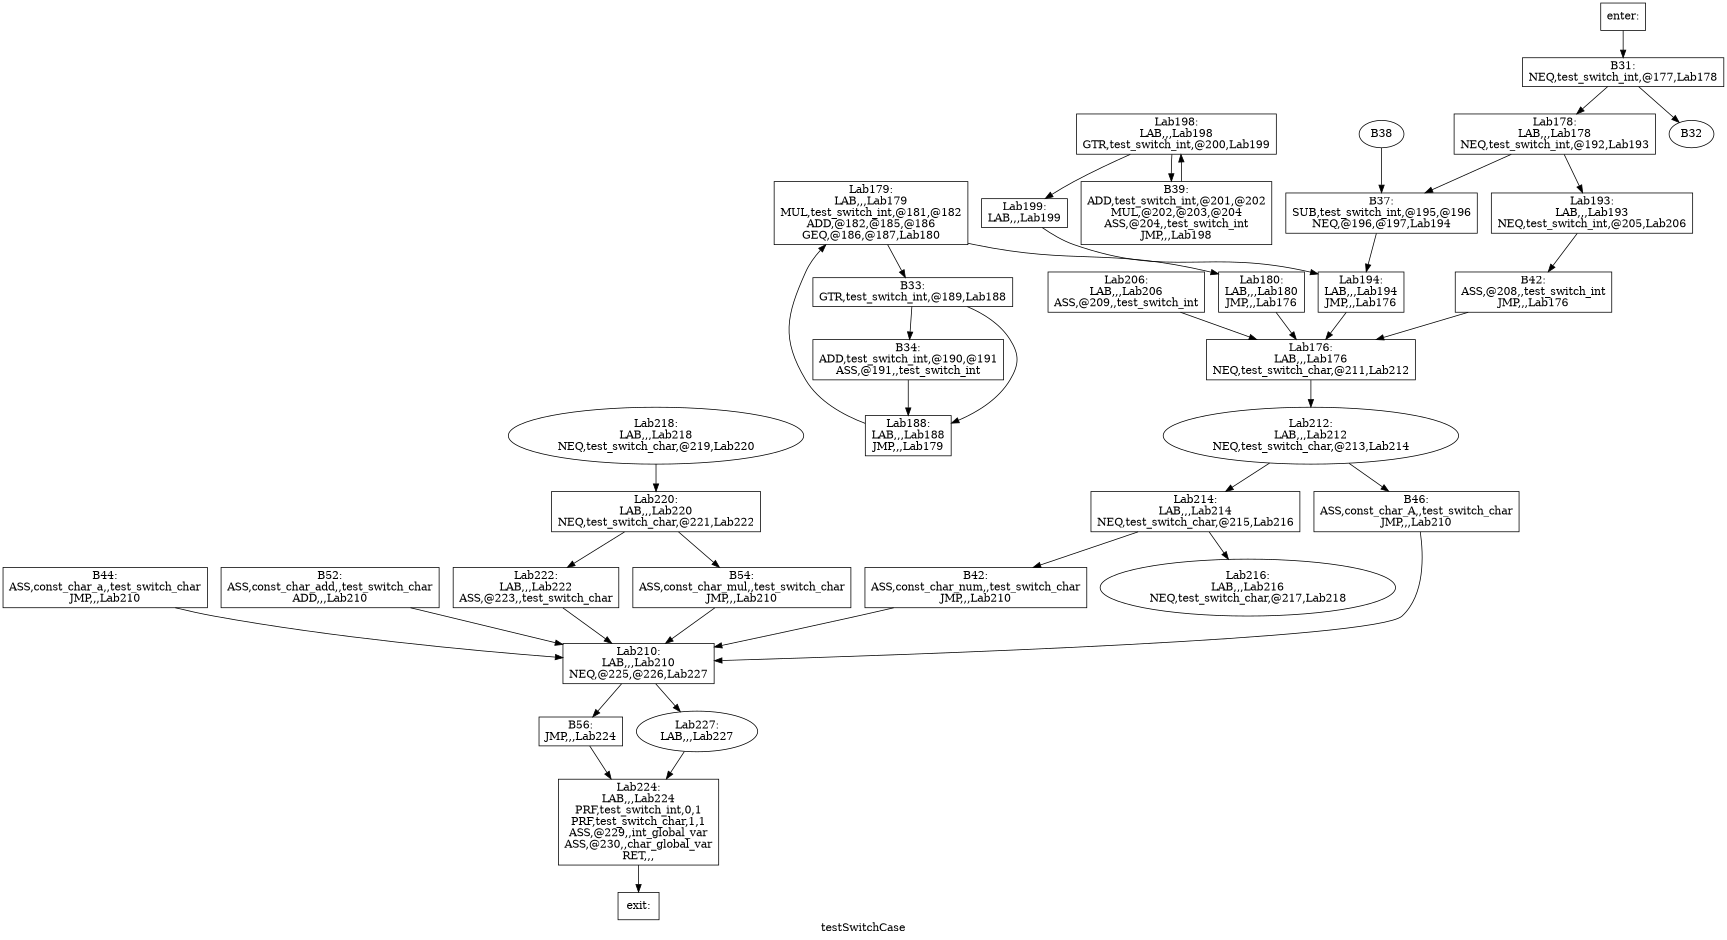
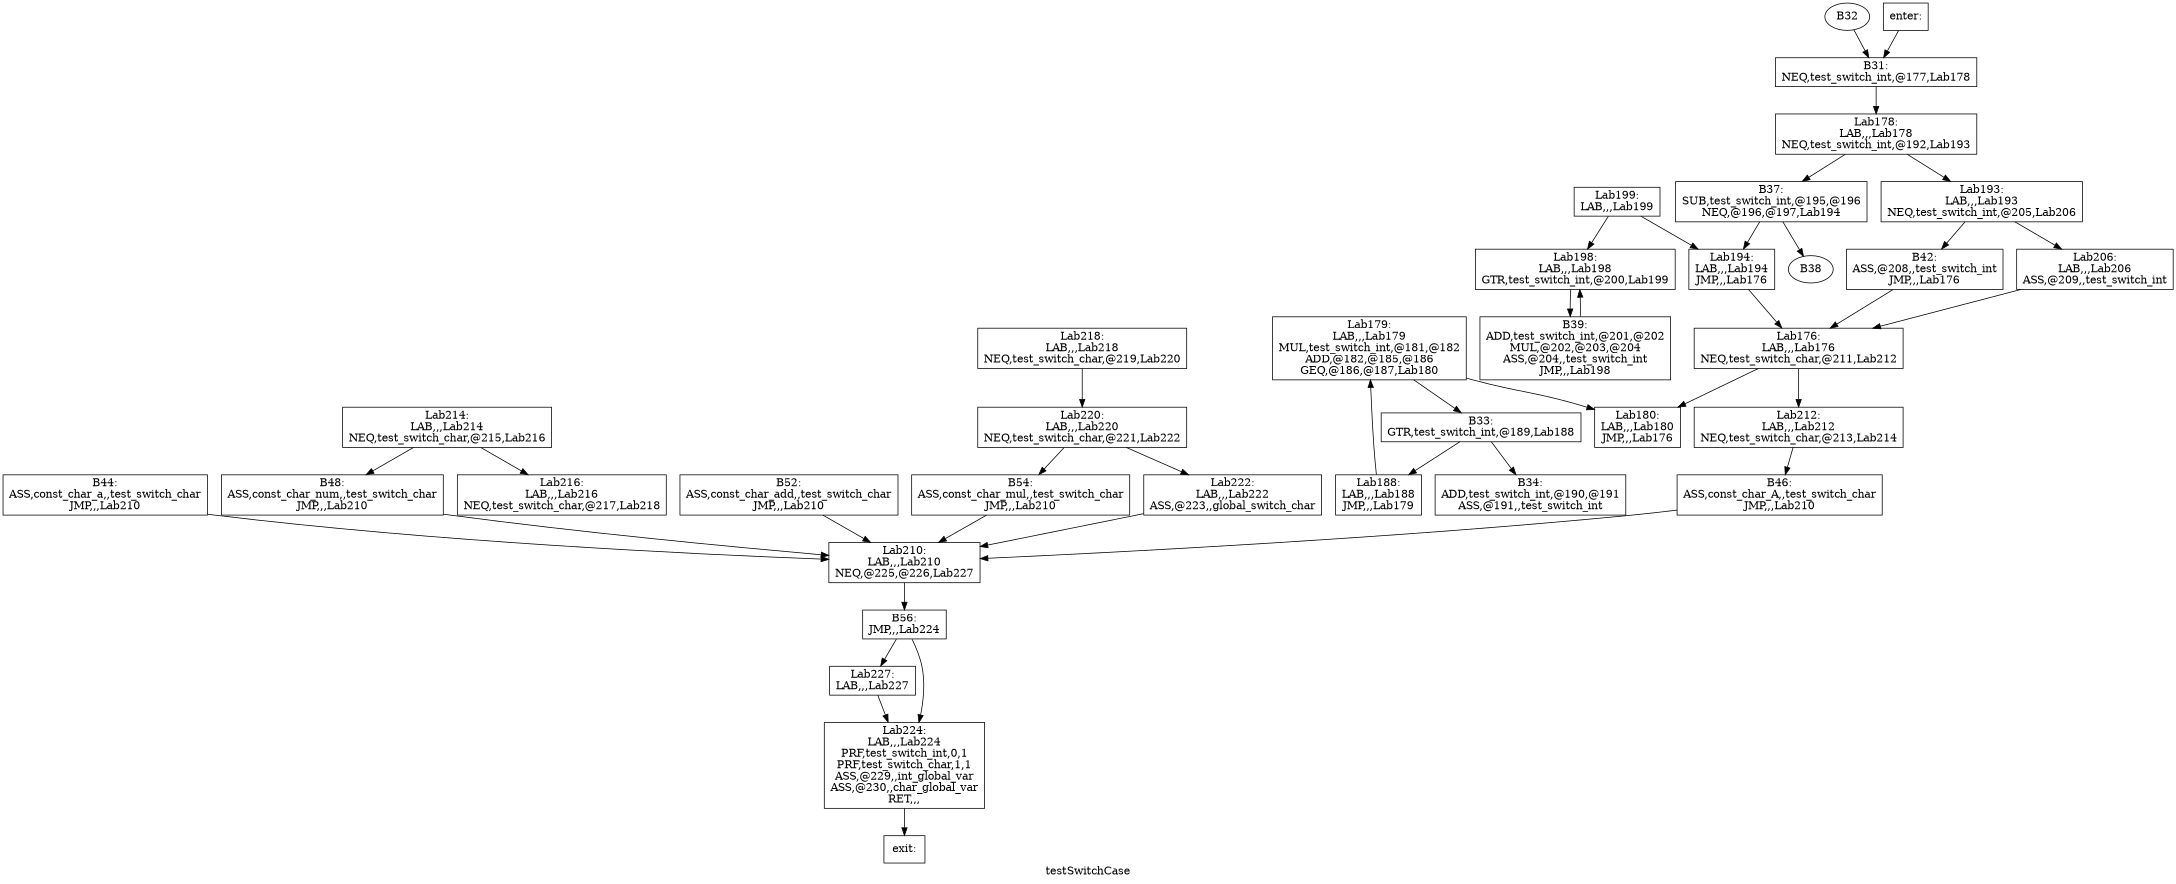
edge "B31: NEQ,test_switch_int,@177,Lab178" -> "B32": reversed
edge "B38" -> "B37: SUB,test_switch_int,@195,@196 NEQ,@196,@197,Lab194": reversed
edge "Lab198: LAB,,,Lab198 GTR,test_switch_int,@200,Lab199" -> "Lab199: LAB,,,Lab199": reversed
edge "Lab193: LAB,,,Lab193 NEQ,test_switch_int,@205,Lab206" -> "Lab206: LAB,,,Lab206 ASS,@209,,test_switch_int": added
edge "Lab180: LAB,,,Lab180 JMP,,,Lab176" -> "Lab176: LAB,,,Lab176 NEQ,test_switch_char,@211,Lab212": reversed
edge "B34: ADD,test_switch_int,@190,@191 ASS,@191,,test_switch_int" -> "Lab188: LAB,,,Lab188 JMP,,,Lab179": removed
node "Lab218: LAB,,,Lab218 NEQ,test_switch_char,@219,Lab220": shape ellipse -> box
node "Lab212: LAB,,,Lab212 NEQ,test_switch_char,@213,Lab214": shape ellipse -> box
edge "Lab212: LAB,,,Lab212 NEQ,test_switch_char,@213,Lab214" -> "Lab214: LAB,,,Lab214 NEQ,test_switch_char,@215,Lab216": removed
node "B52: ASS,const_char_add,,test_switch_char ADD,,,Lab210": label "B52: ASS,const_char_add,,test_switch_char ADD,,,Lab210" -> "B52: ASS,const_char_add,,test_switch_char JMP,,,Lab210"
node "Lab222: LAB,,,Lab222 ASS,@223,,test_switch_char": label "Lab222: LAB,,,Lab222 ASS,@223,,test_switch_char" -> "Lab222: LAB,,,Lab222 ASS,@223,,global_switch_char"
node "B42: ASS,const_char_num,,test_switch_char JMP,,,Lab210": label "B42: ASS,const_char_num,,test_switch_char JMP,,,Lab210" -> "B48: ASS,const_char_num,,test_switch_char JMP,,,Lab210"
node "Lab216: LAB,,,Lab216 NEQ,test_switch_char,@217,Lab218": shape ellipse -> box
edge "Lab210: LAB,,,Lab210 NEQ,@225,@226,Lab227" -> "Lab227: LAB,,,Lab227": now "B56: JMP,,,Lab224" -> "Lab227: LAB,,,Lab227"
node "Lab227: LAB,,,Lab227": shape ellipse -> box
